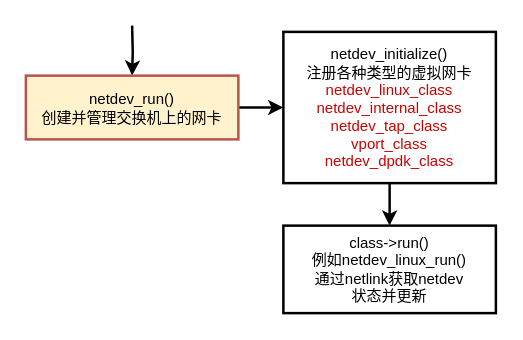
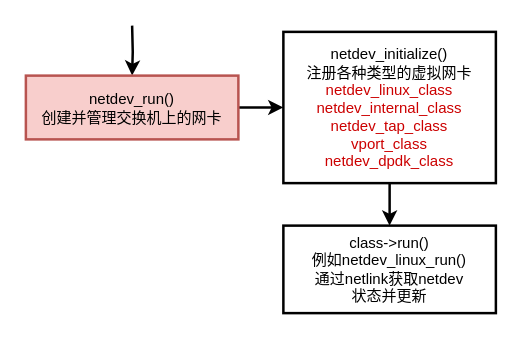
node "netdev_run() 创建并管理交换机上的网卡": fillcolor #fff2cc -> #f8cecc
